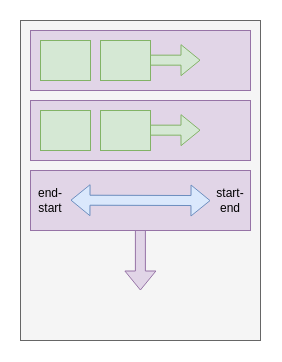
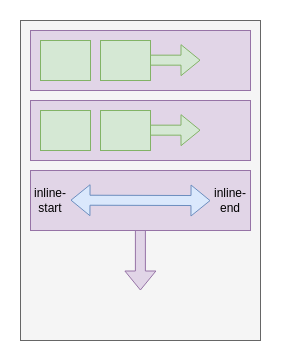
node "end-start": label "end-start" -> "inline-start"
node "start-end": label "start-end" -> "inline-end"
